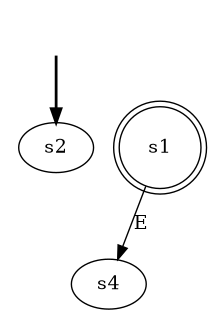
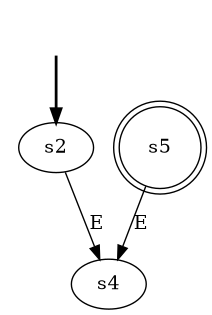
node "s1": label "s1" -> "s5"
edge "s2" -> "s4": added, label "E"
